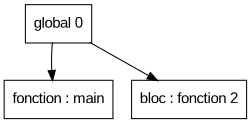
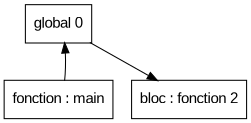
edge "global 0" -> "fonction : main": reversed
